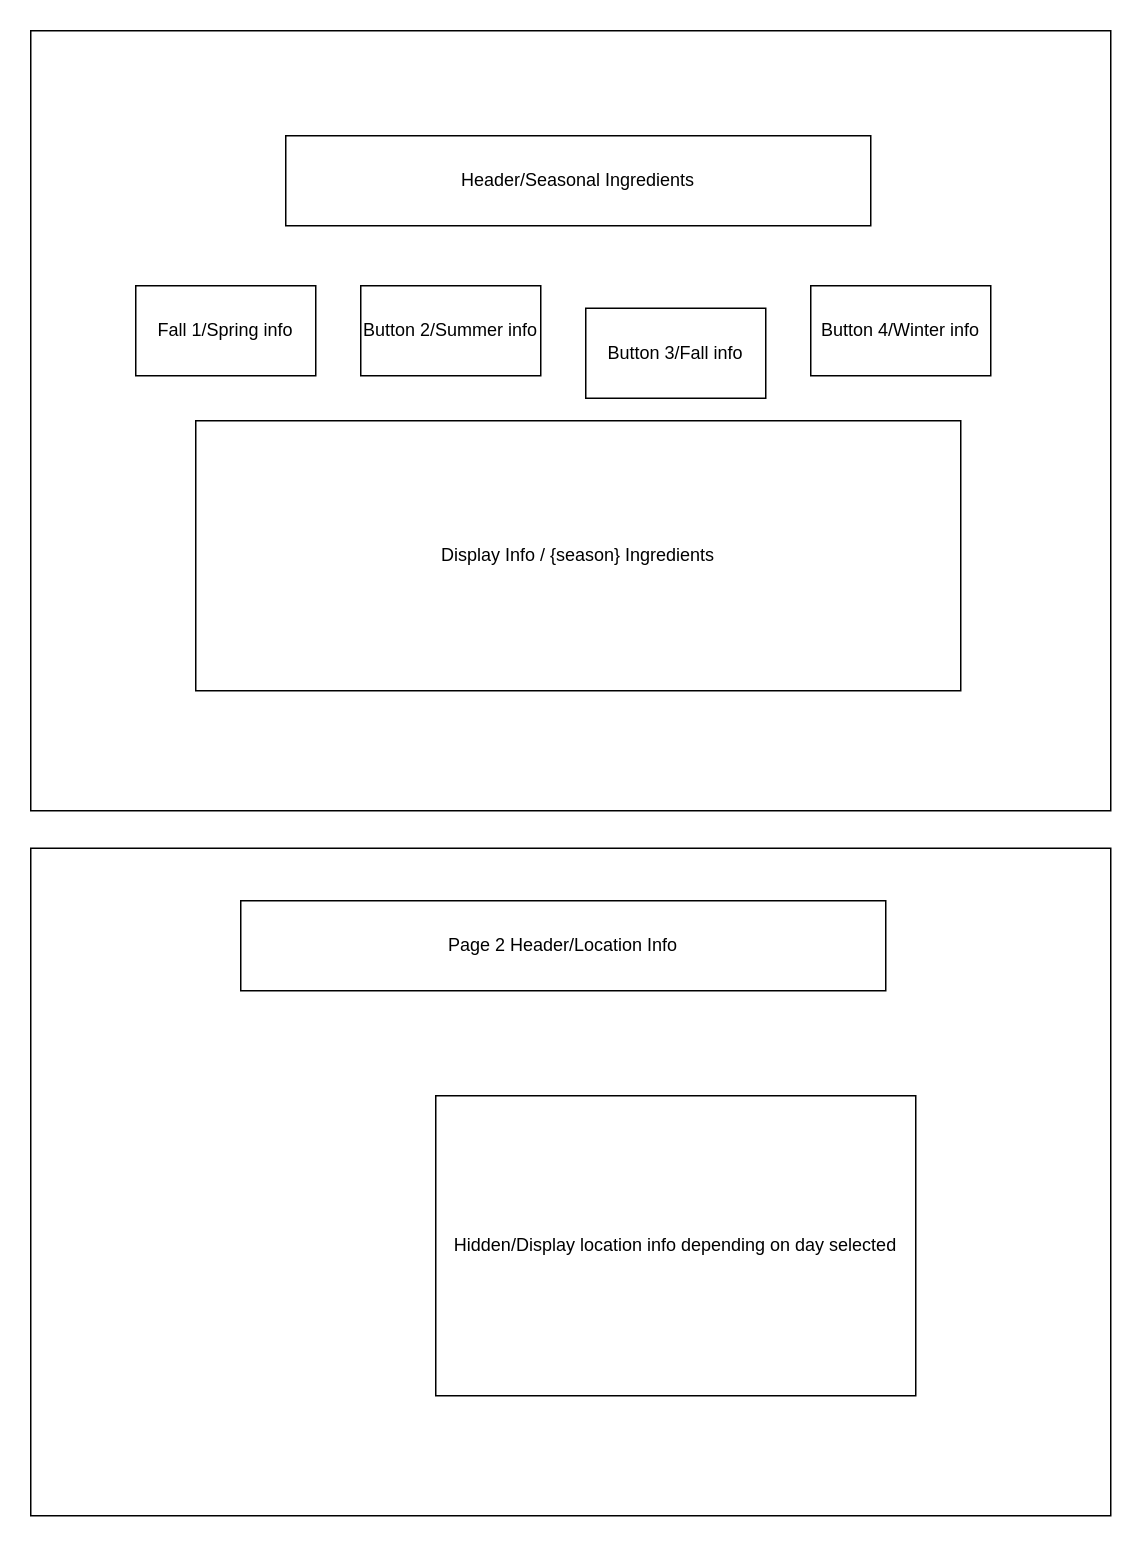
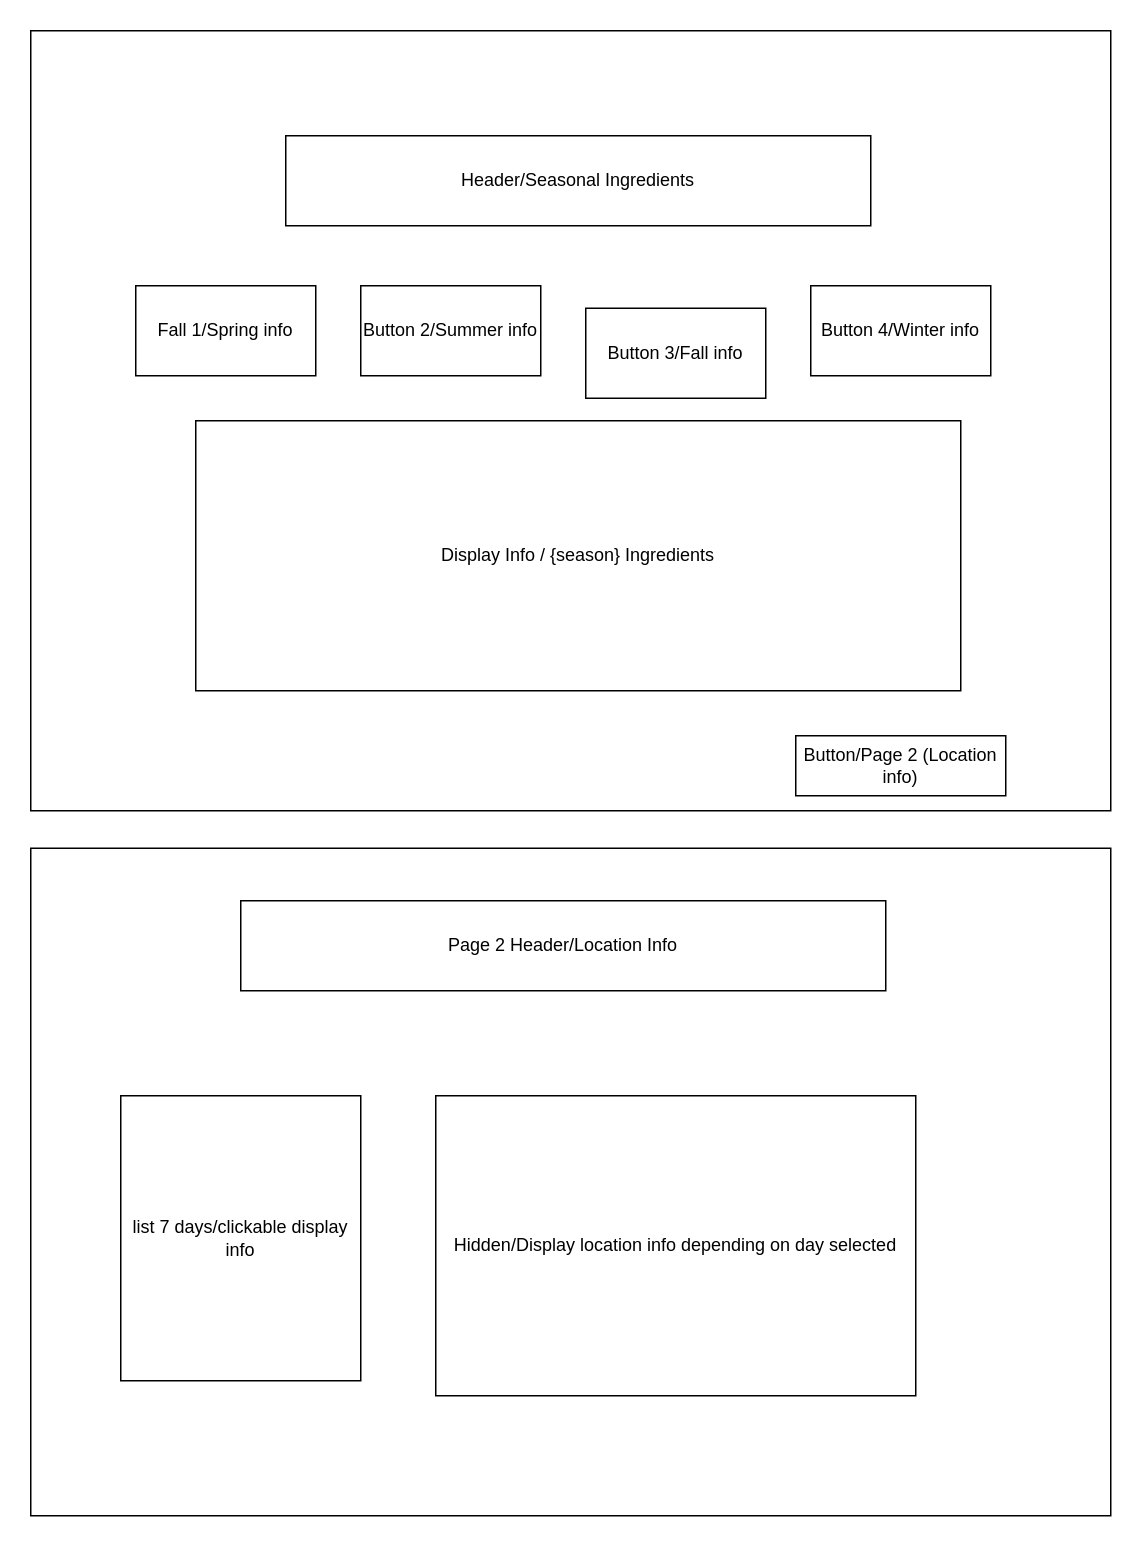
node "Button/Page 2 (Location info)": added
node "list 7 days/clickable display info": added
